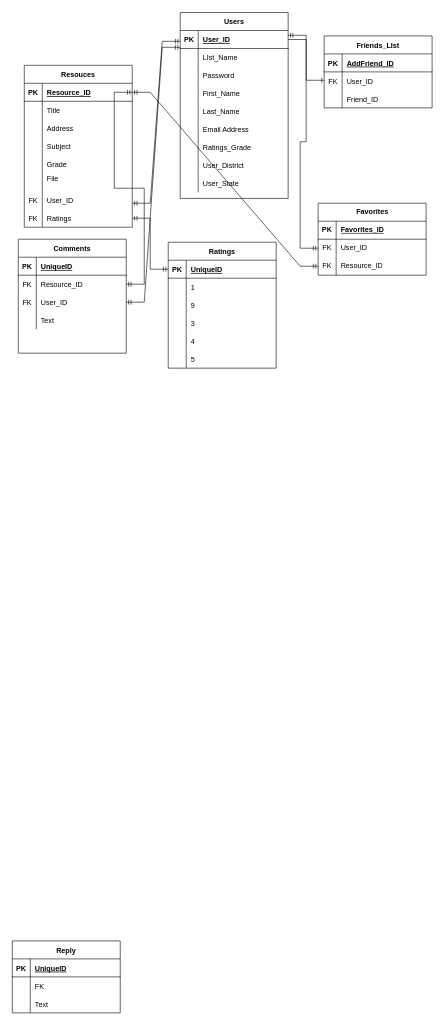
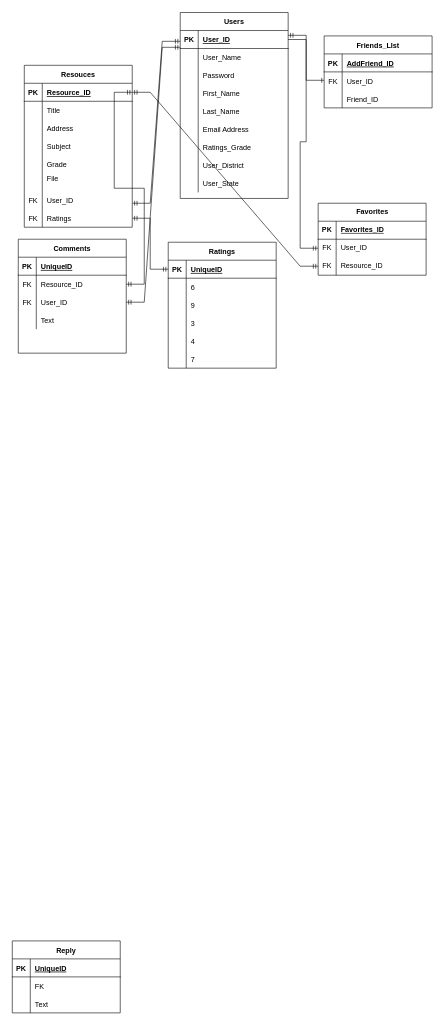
node "LIst_Name": label "LIst_Name" -> "User_Name"
node "1": label "1" -> "6"
node "5": label "5" -> "7"
